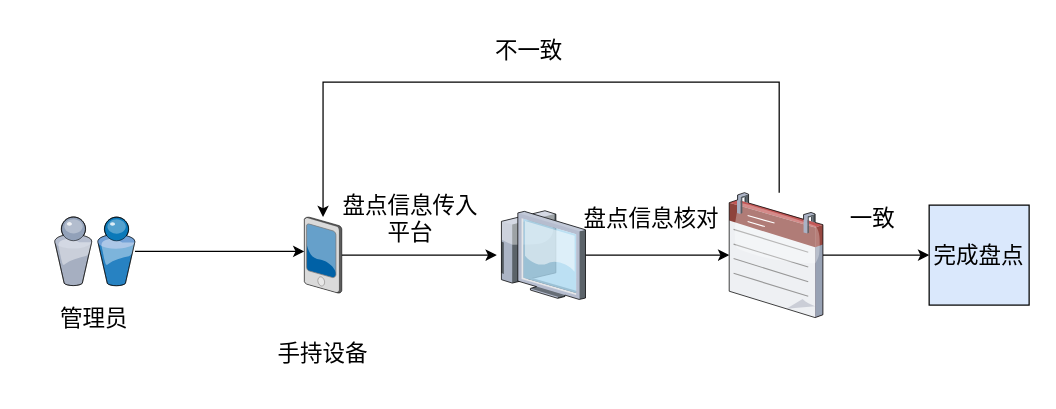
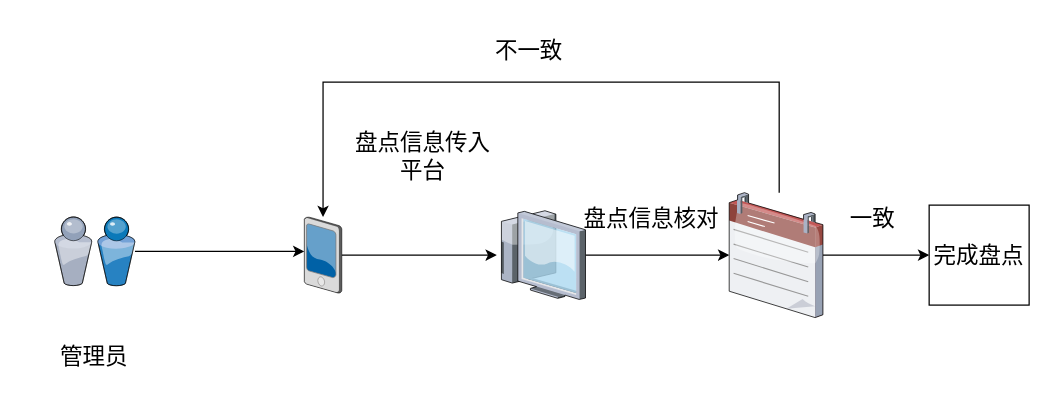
node "盘点信息传入平台": moved (411, 219) -> (423, 157)
node "完成盘点": fillcolor #dae8fc -> #ffffff
node "管理员": moved (95, 319) -> (95, 357)
node "手持设备": removed
